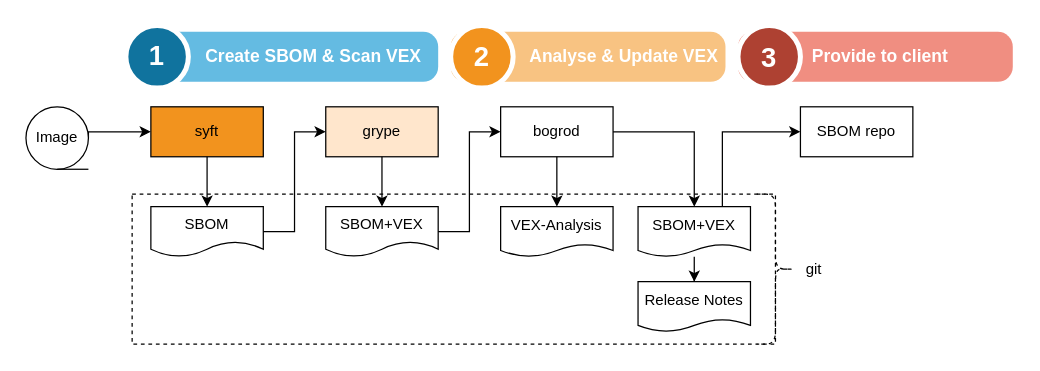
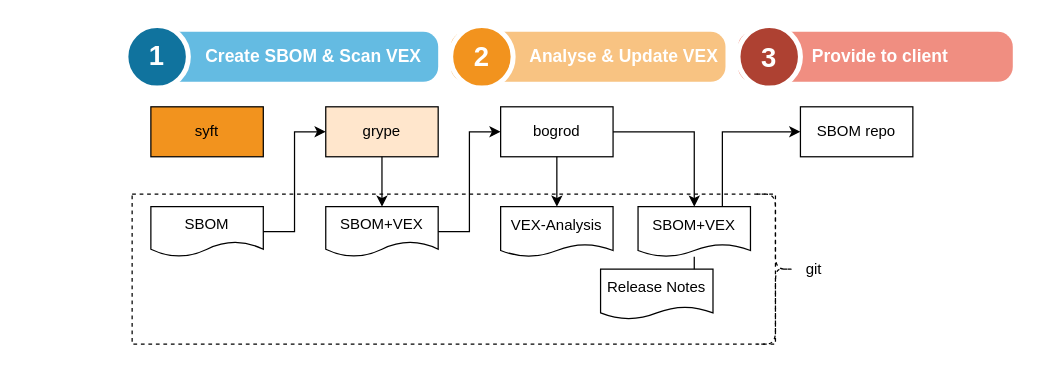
edge "Image" -> "syft": removed
node "Image": removed
edge "syft" -> "SBOM": removed
node "Release Notes": moved (694, 307) -> (657, 294)
